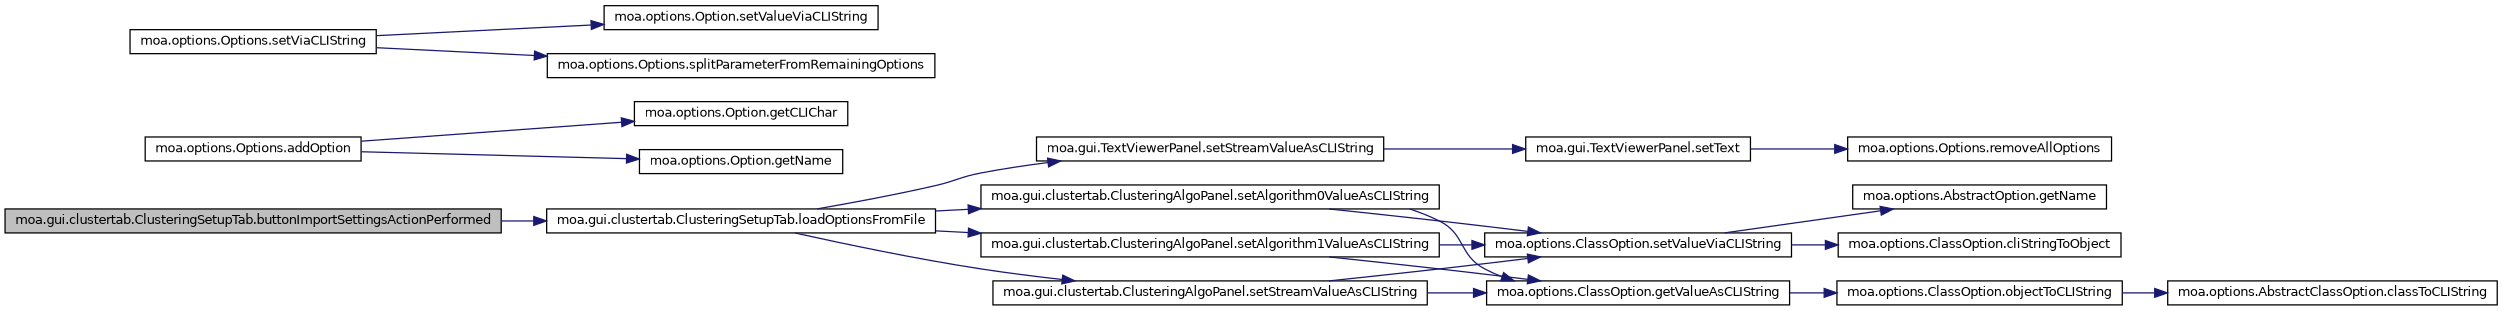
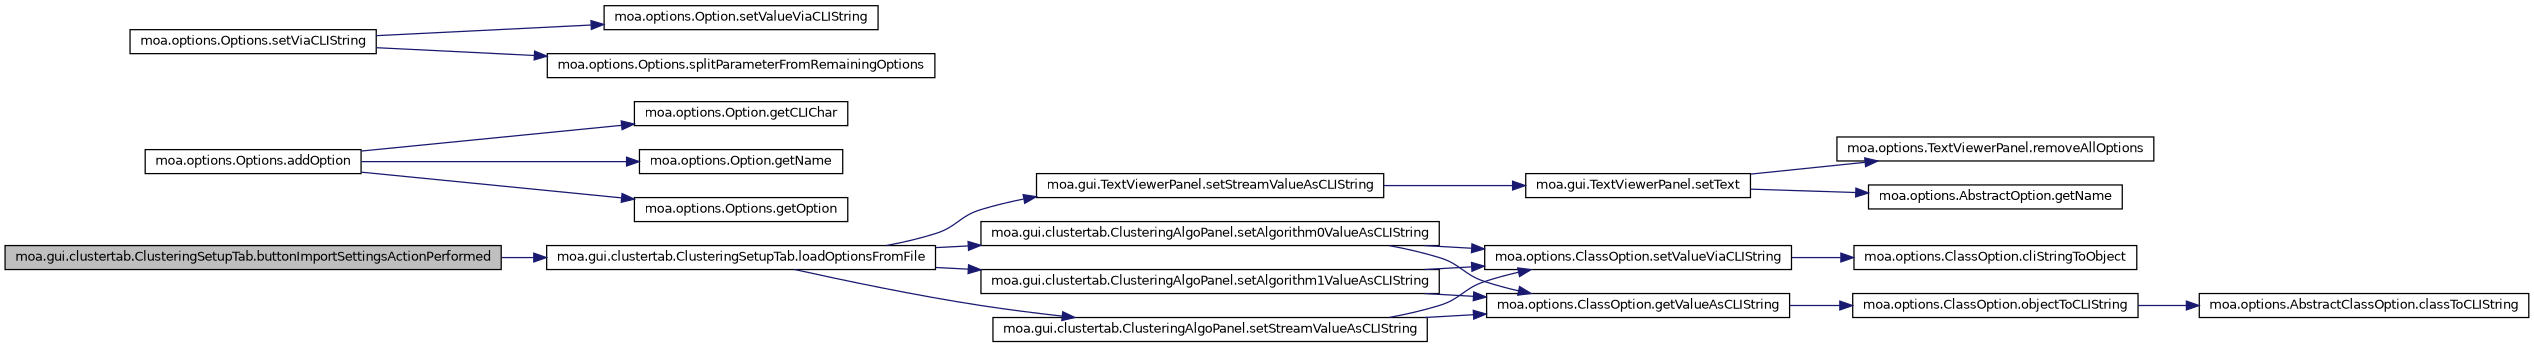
node "moa.options.Options.removeAllOptions": label "moa.options.Options.removeAllOptions" -> "moa.options.TextViewerPanel.removeAllOptions"
node "moa.options.Options.getOption": added
edge "moa.options.ClassOption.setValueViaCLIString" -> "moa.options.AbstractOption.getName": now "moa.gui.TextViewerPanel.setText" -> "moa.options.AbstractOption.getName"
